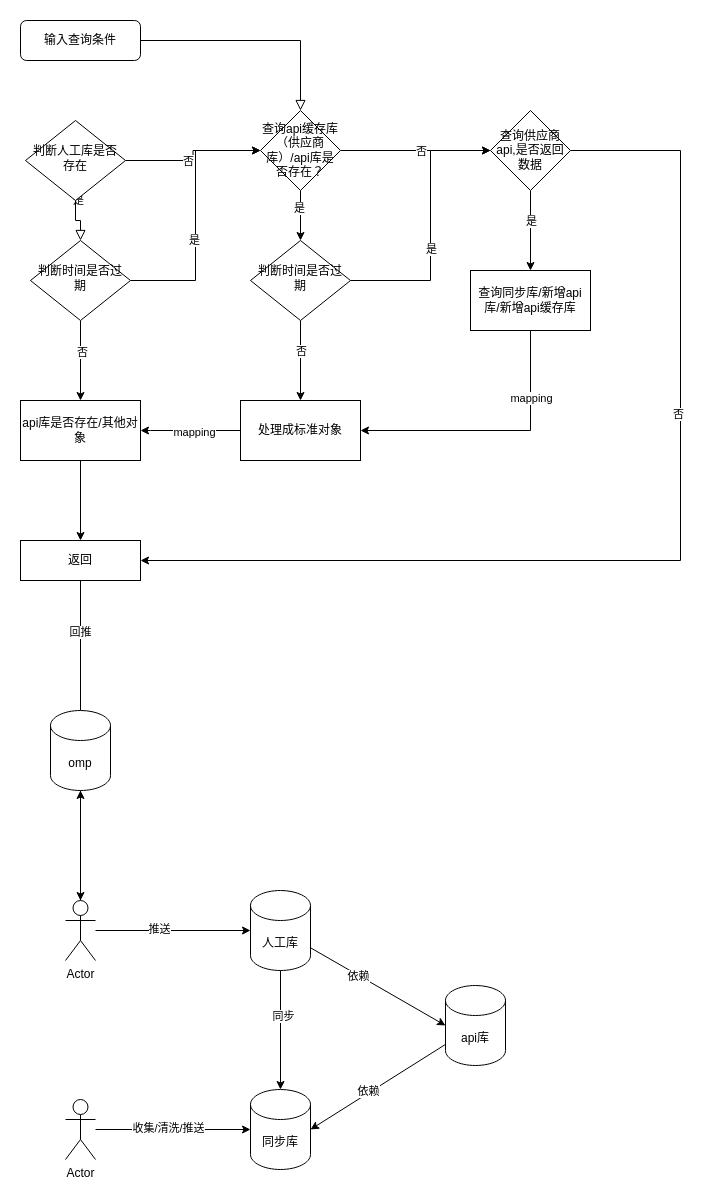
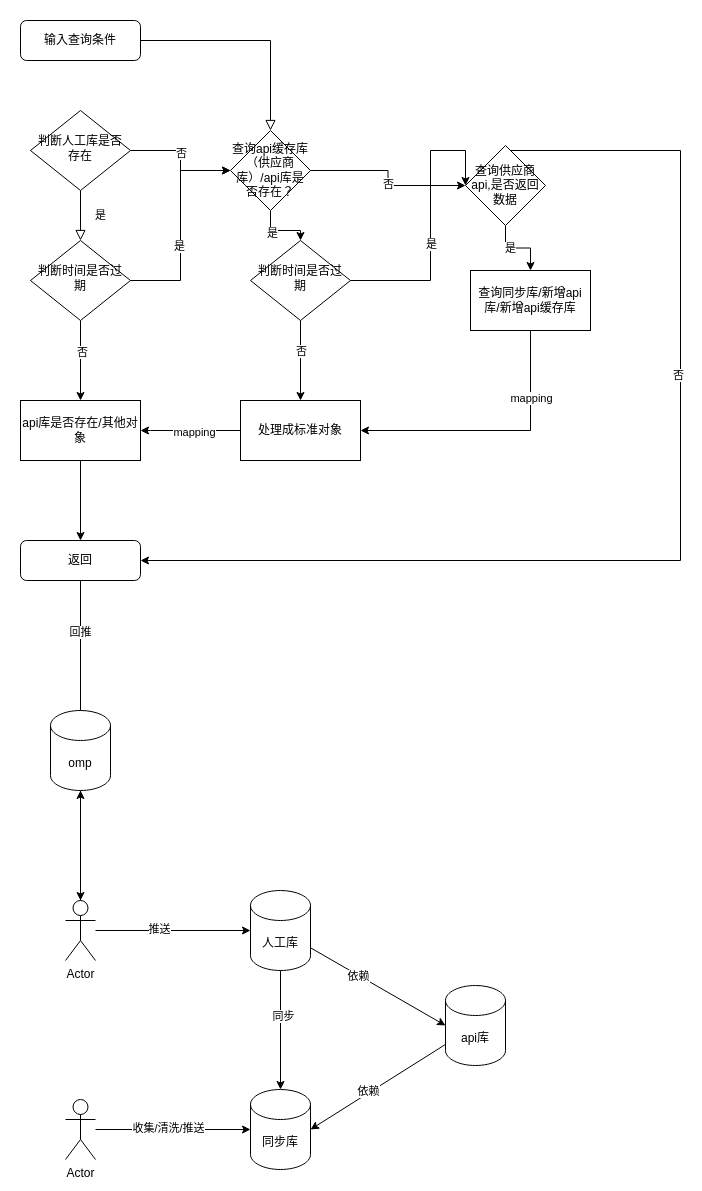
node "查询api缓存库（供应商库）/api库是否存在？": moved (301, 151) -> (271, 171)
node "查询供应商api,是否返回数据": moved (531, 151) -> (506, 186)
node "判断人工库是否存在": moved (76, 161) -> (81, 151)
node "返回": shape rectangle -> rounded rectangle
